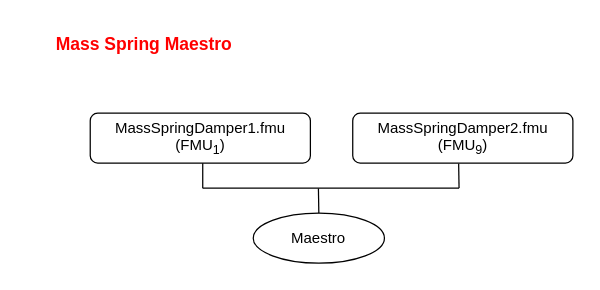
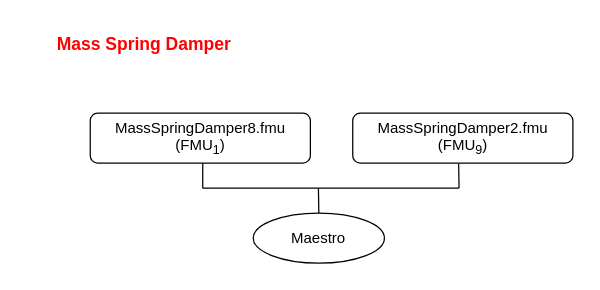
node "Mass Spring Maestro": label "Mass Spring Maestro" -> "Mass Spring Damper"
node "MassSpringDamper1.fmu (FMU1)": label "MassSpringDamper1.fmu (FMU1)" -> "MassSpringDamper8.fmu (FMU1)"
